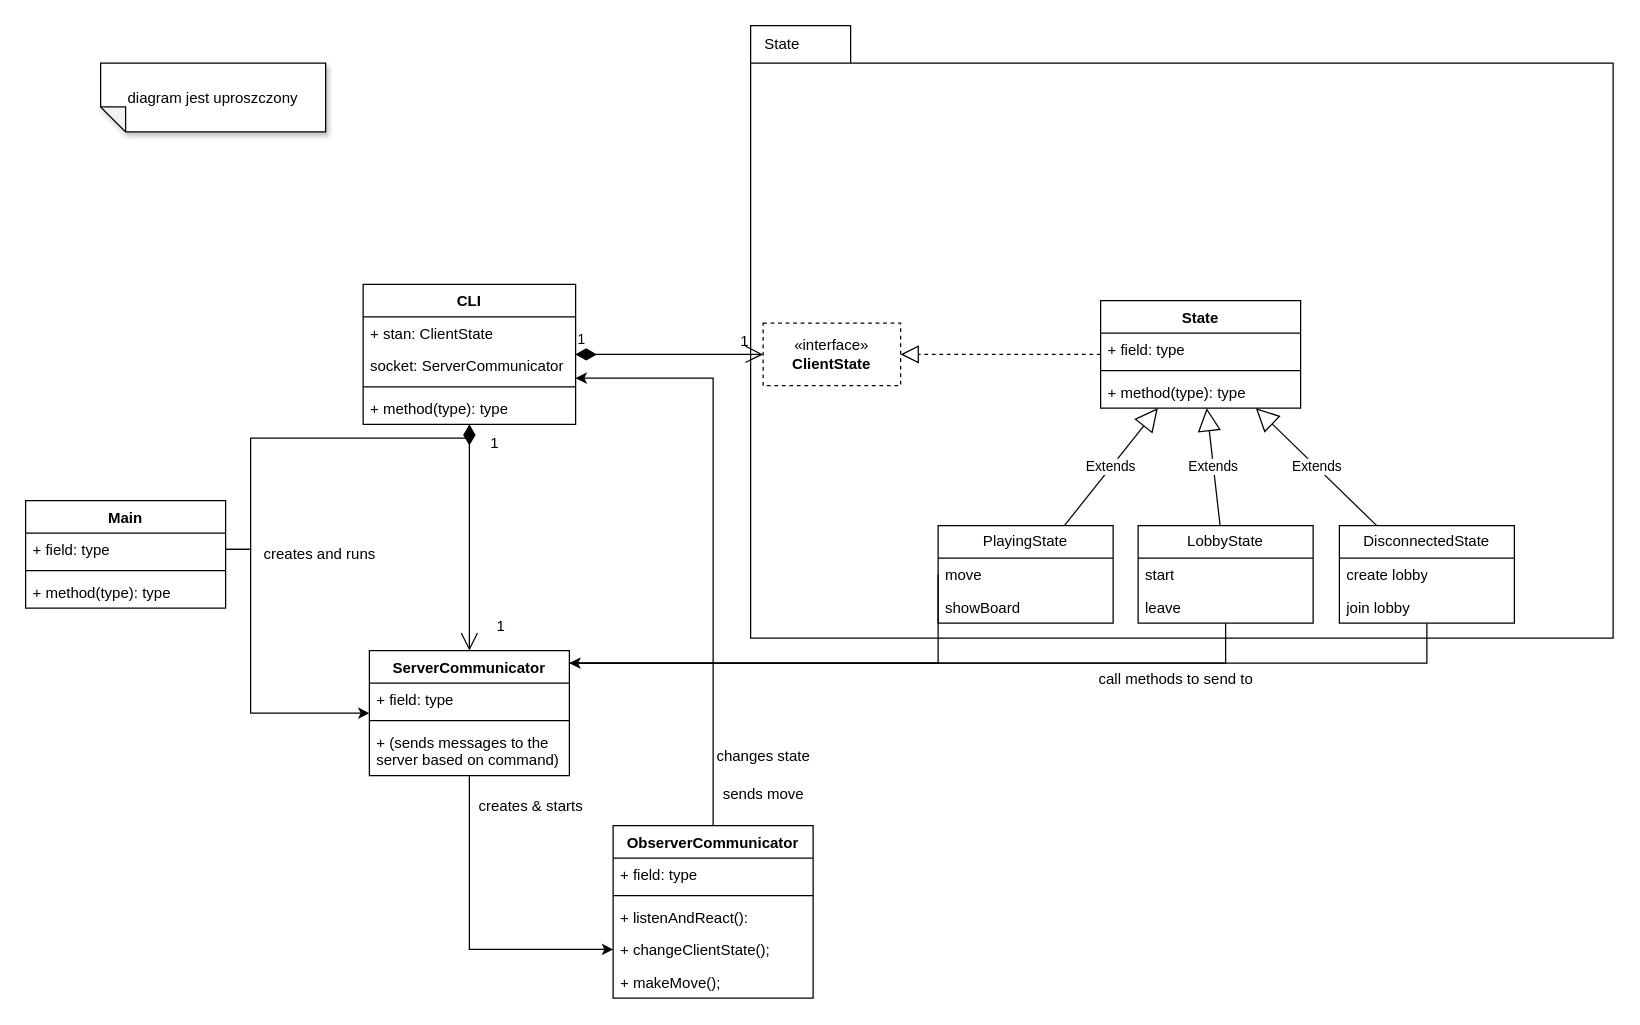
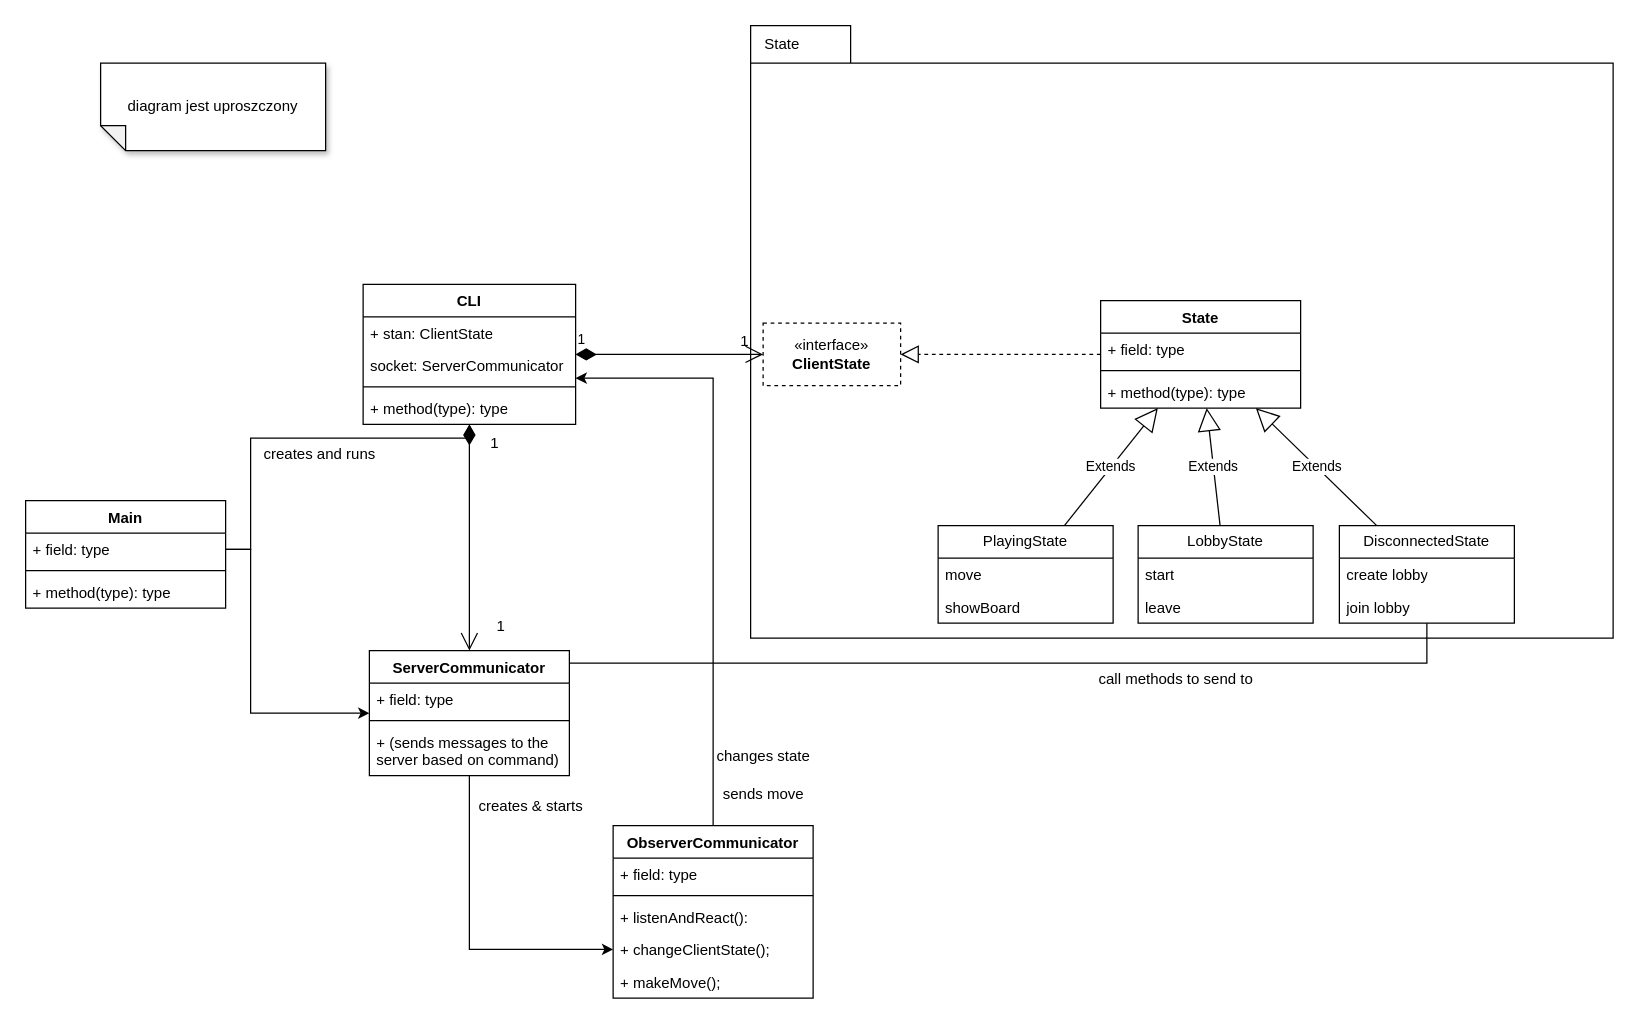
node "diagram jest uproszczony": size 225x69 -> 225x88
node "creates and runs": moved (319, 554) -> (319, 454)
edge "move" -> "ServerCommunicator": removed
edge "LobbyState" -> "ServerCommunicator": removed
